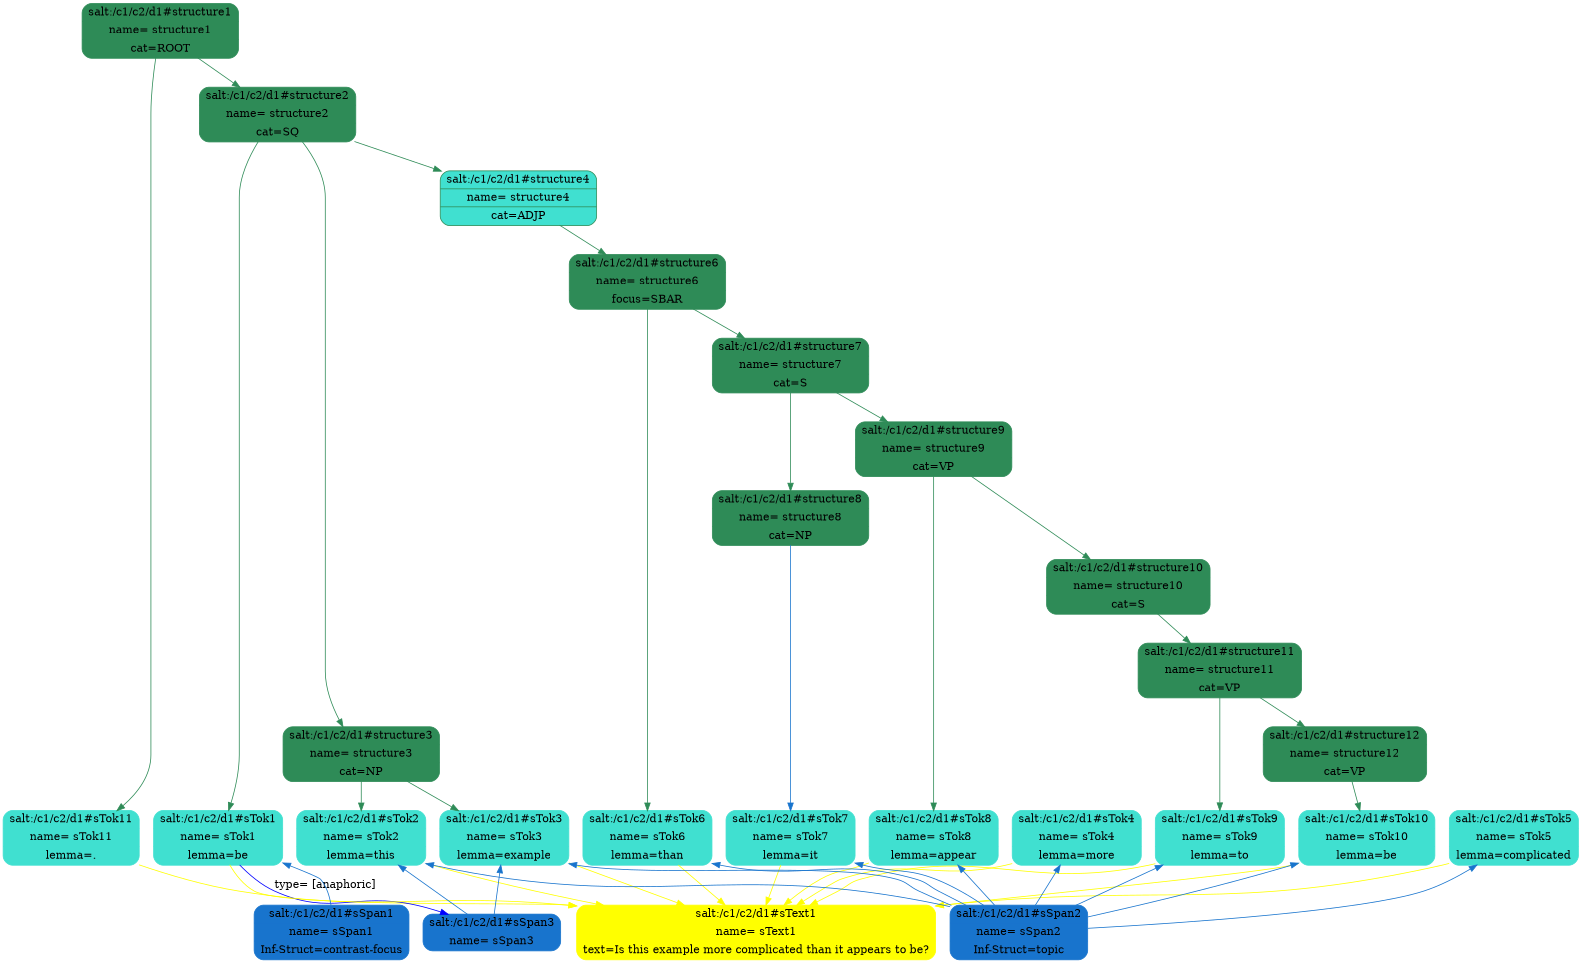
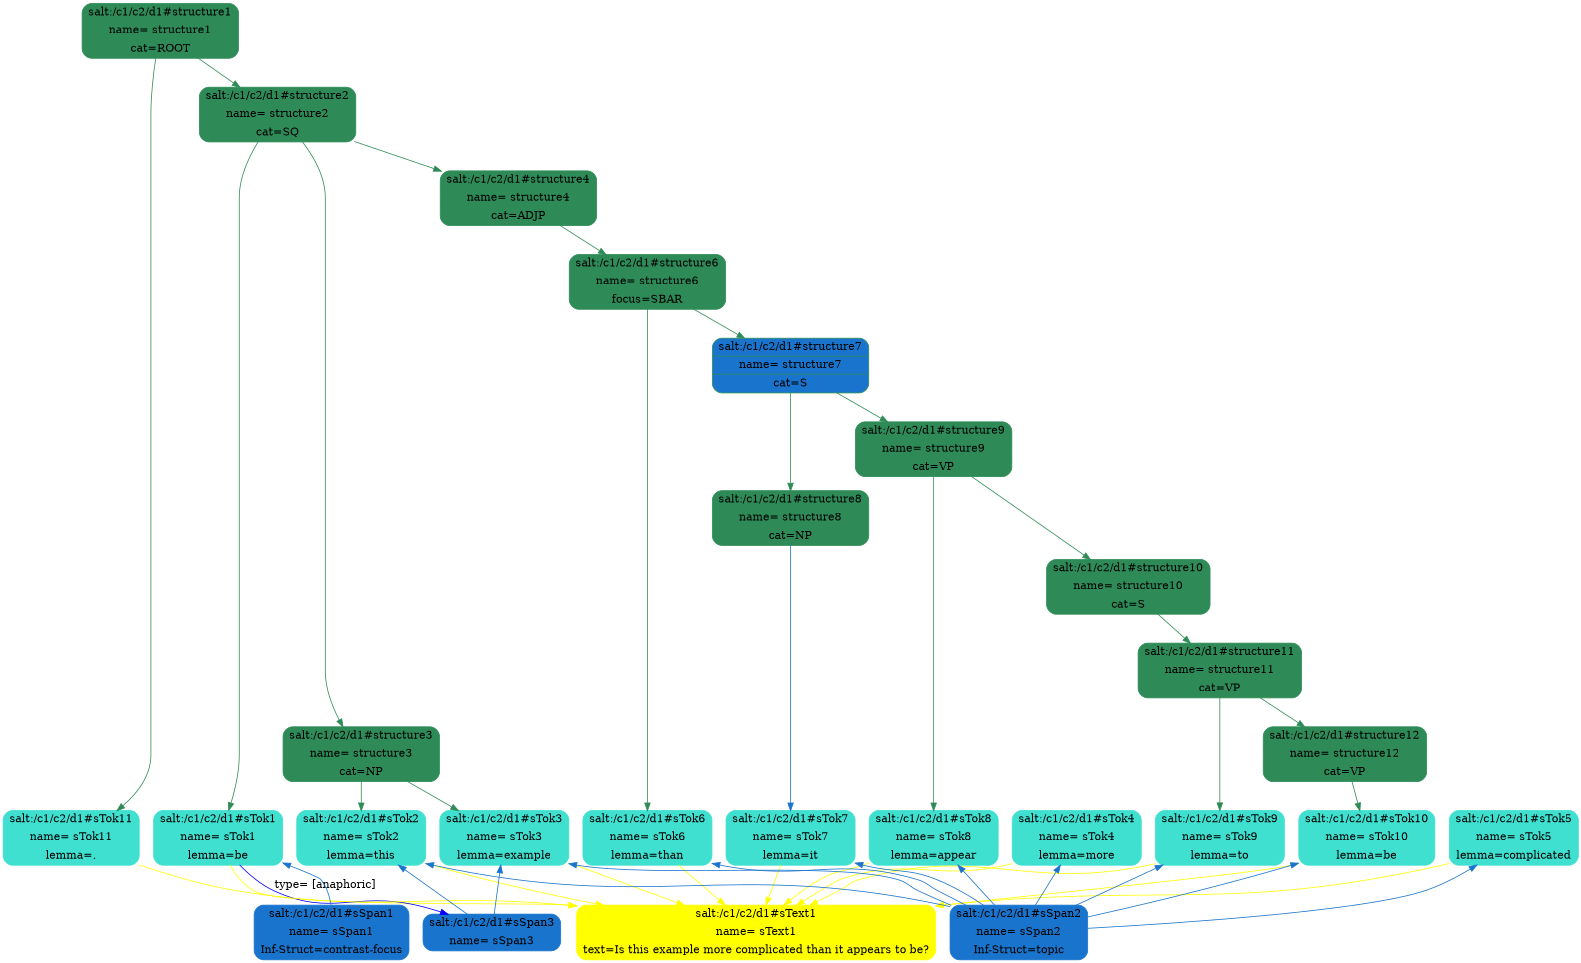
node "salt:/c1/c2/d1#structure4": fillcolor turquoise -> seagreen
node "salt:/c1/c2/d1#structure7": fillcolor seagreen -> dodgerblue3
